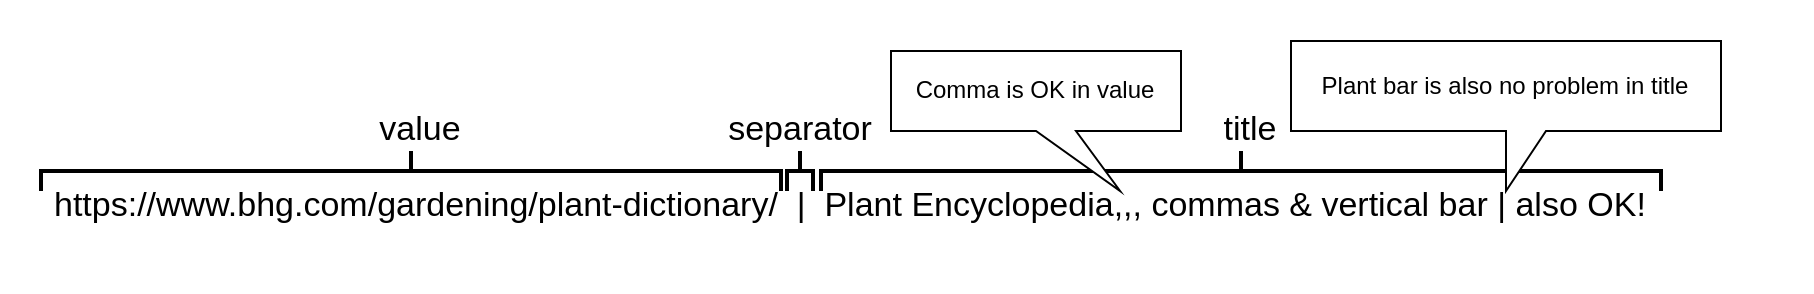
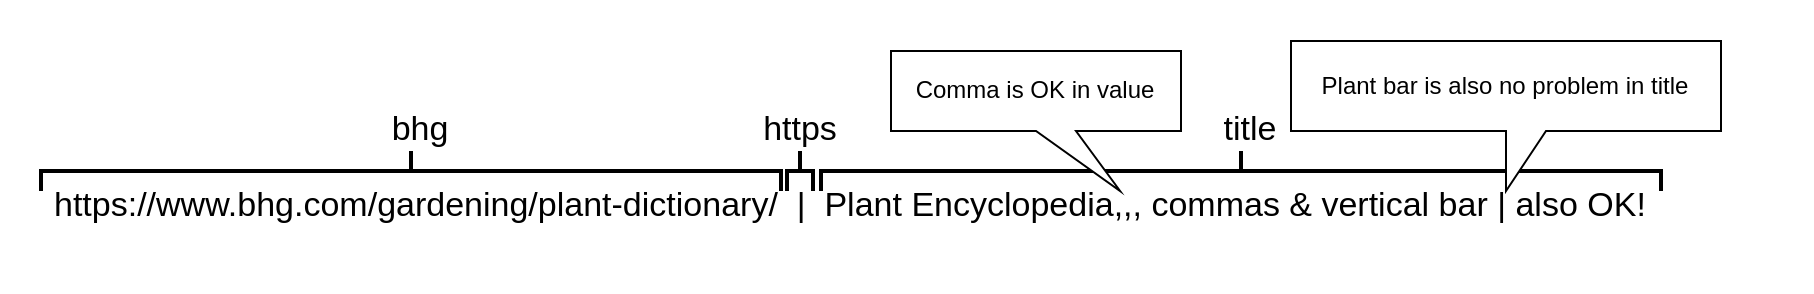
node "value": label "value" -> "bhg"
node "separator": label "separator" -> "https"
